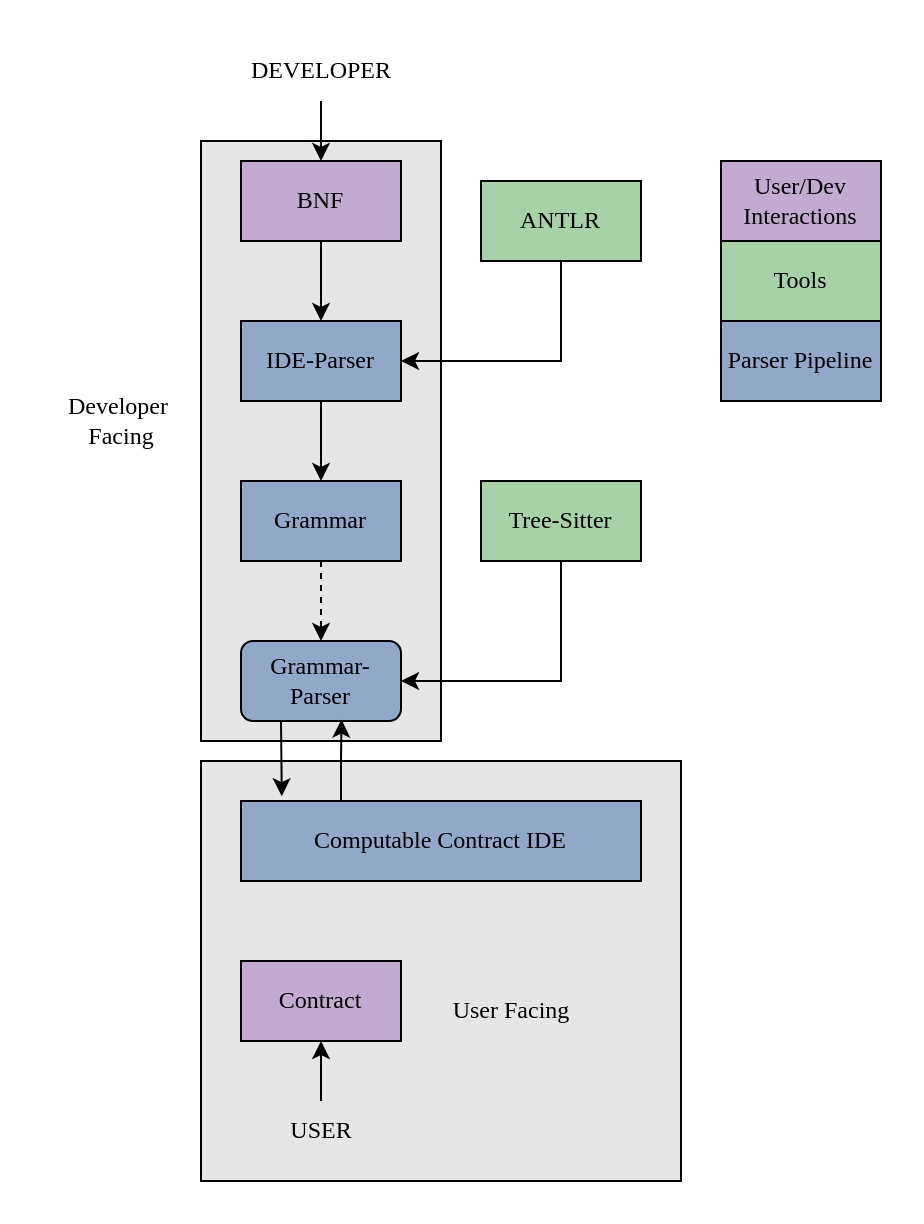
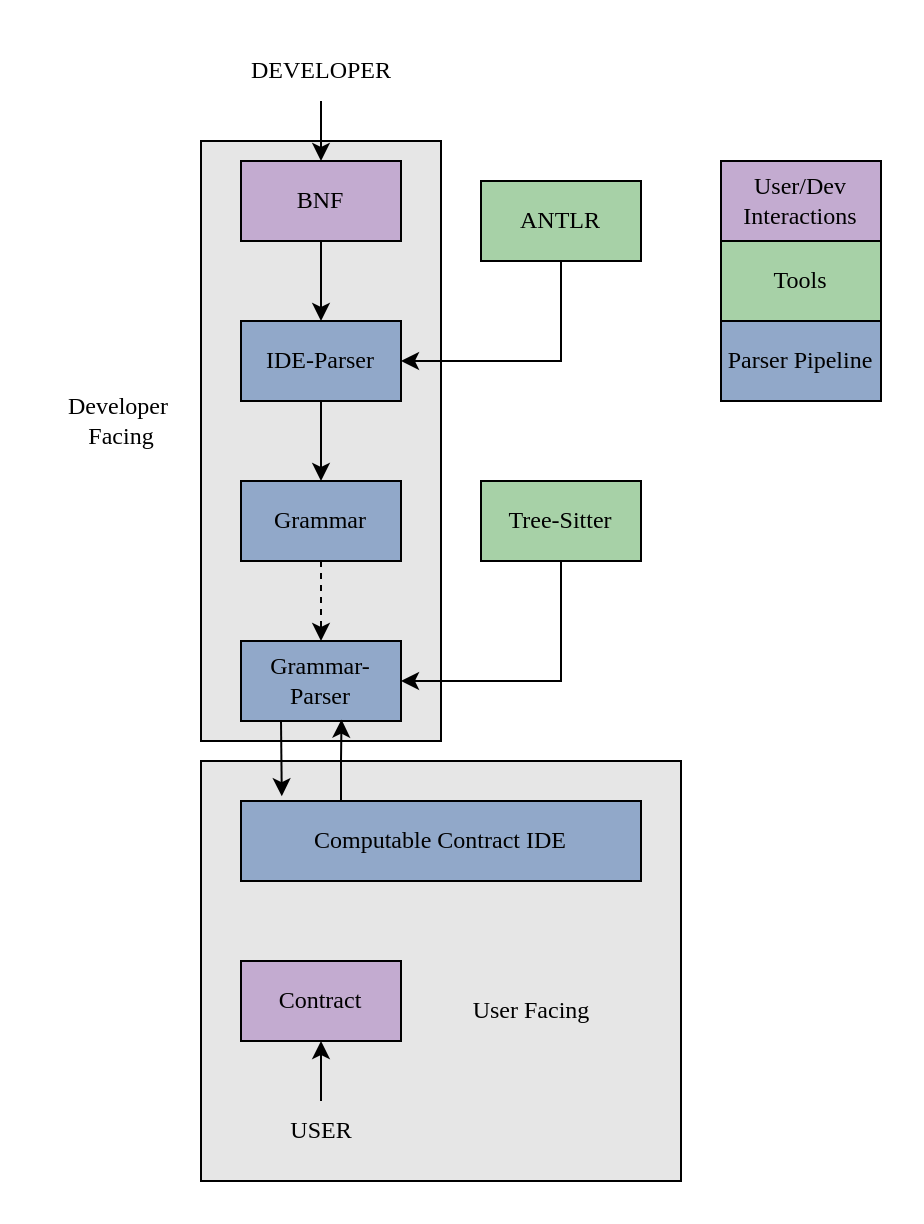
node "Grammar-Parser": shape rounded rectangle -> rectangle
node "User Facing": moved (511, 1011) -> (531, 1011)
